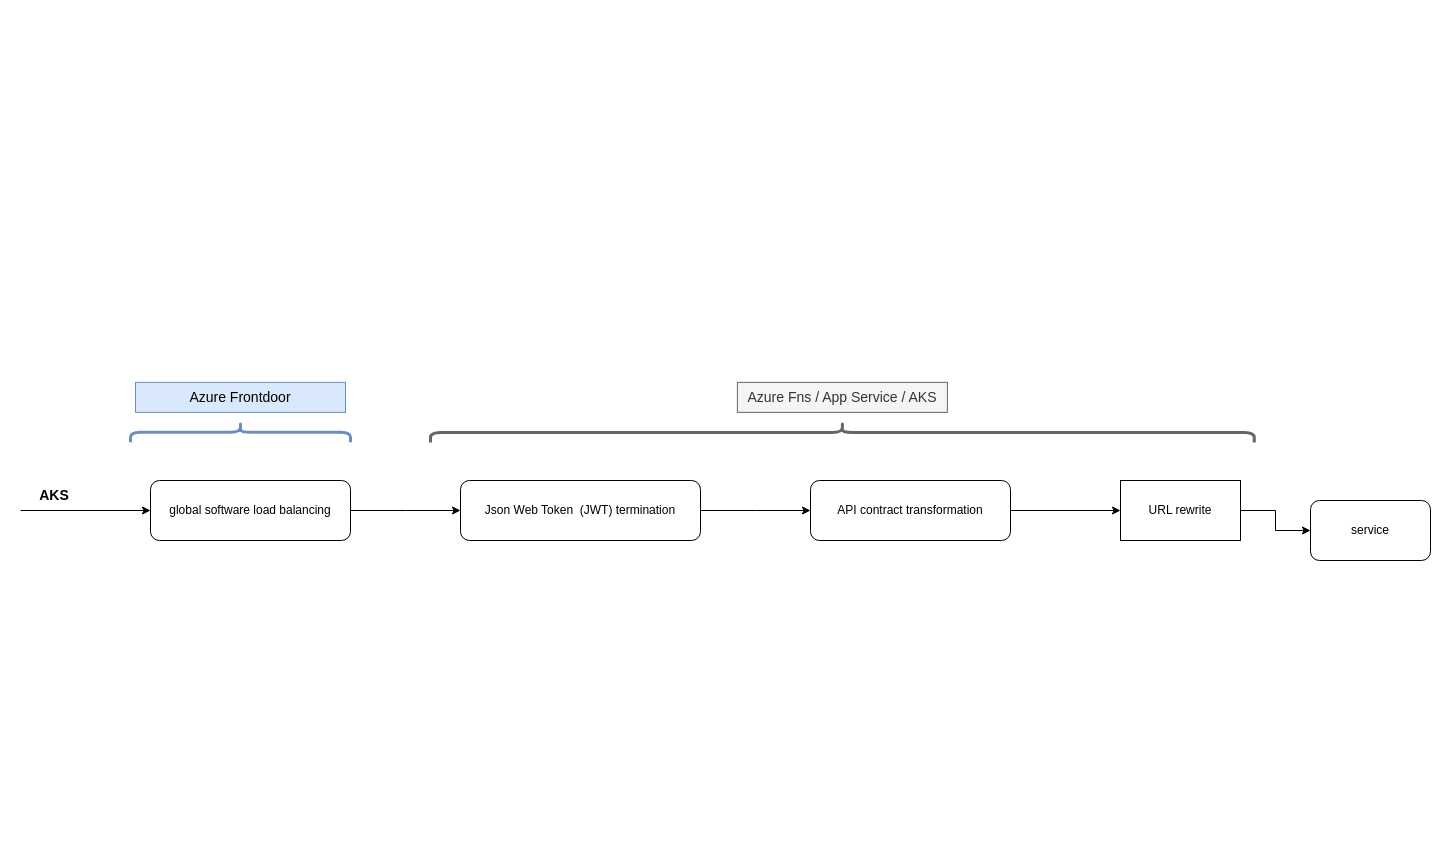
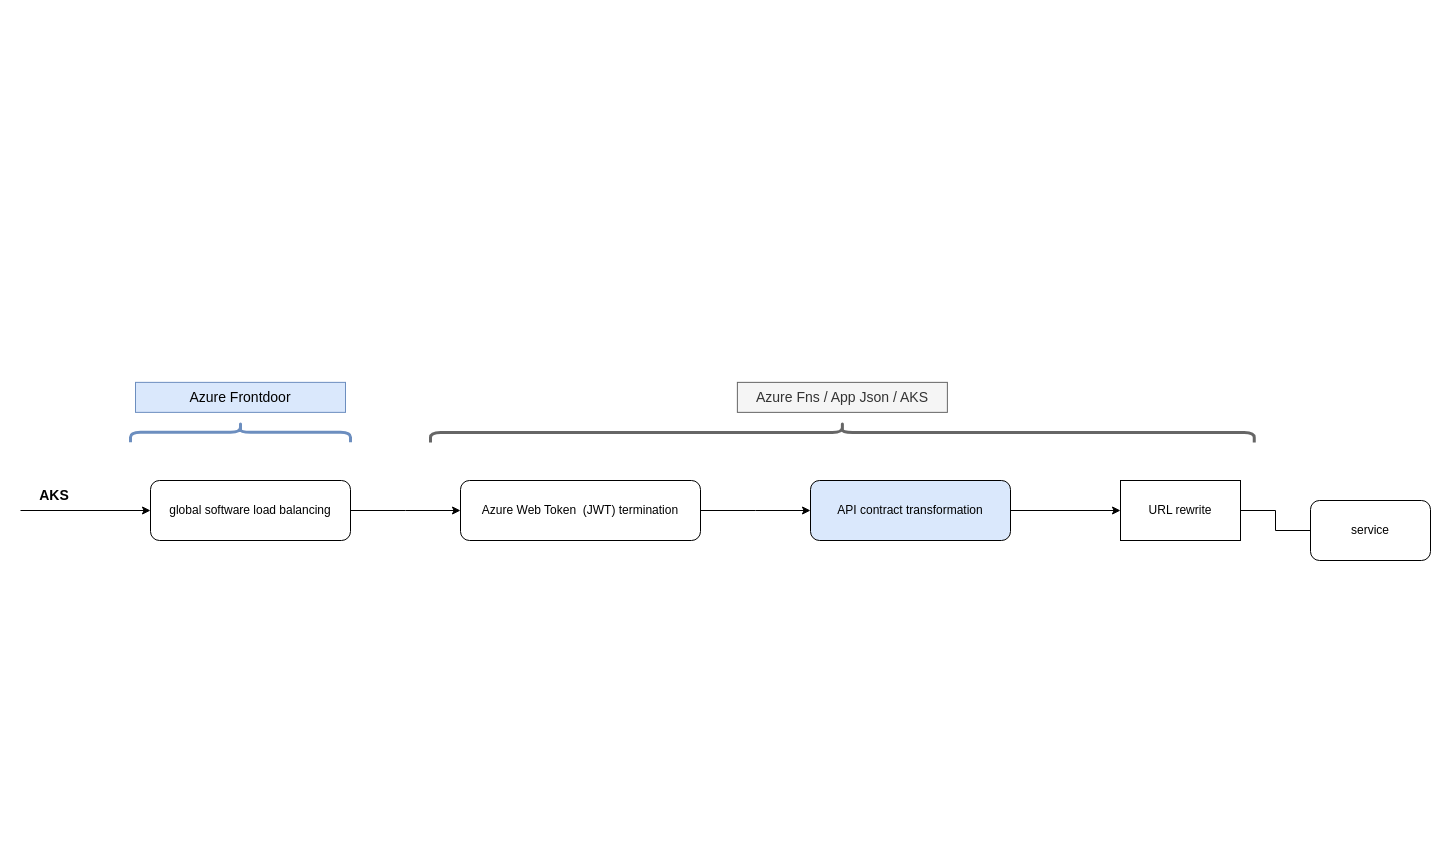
node "Azure Fns / App Service / AKS": label "Azure Fns / App Service / AKS" -> "Azure Fns / App Json / AKS"
node "Json Web Token (JWT) termination": label "Json Web Token (JWT) termination" -> "Azure Web Token (JWT) termination"
node "API contract transformation": fillcolor #ffffff -> #dae8fc
edge "URL rewrite" -> "service": arrowhead classic -> none
